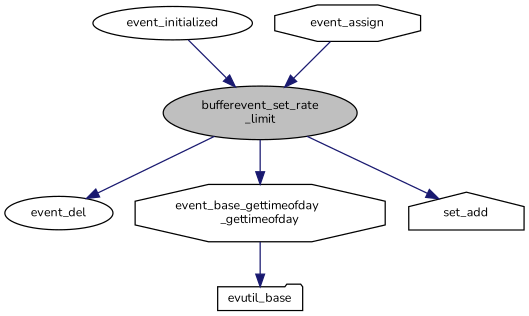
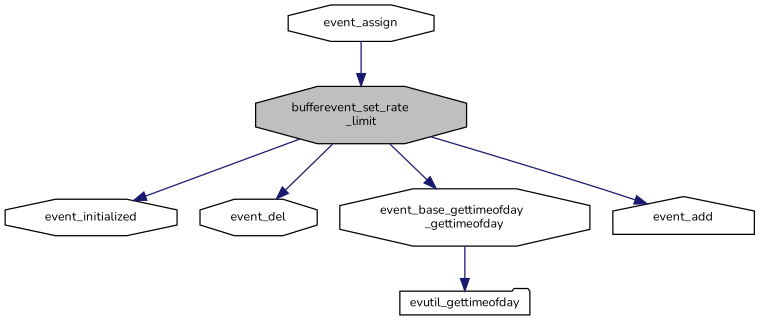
node "event_initialized": shape ellipse -> octagon
edge "event_initialized" -> "bufferevent_set_rate _limit": reversed
node "bufferevent_set_rate _limit": shape ellipse -> octagon
node "event_del": shape ellipse -> octagon
node "set_add": label "set_add" -> "event_add"
node "evutil_base": label "evutil_base" -> "evutil_gettimeofday"
